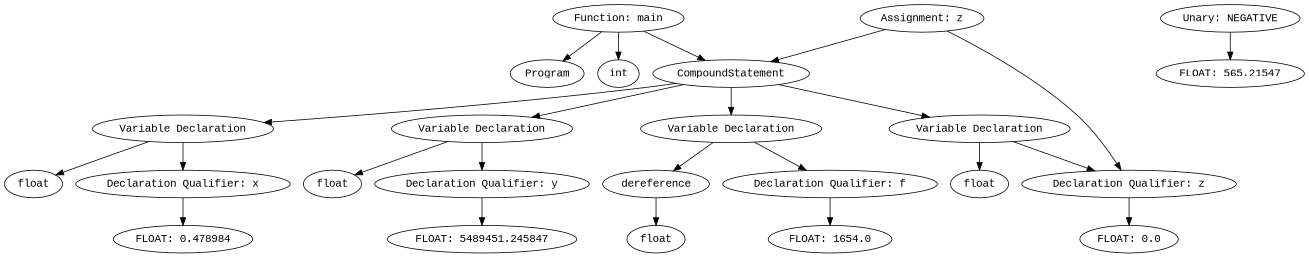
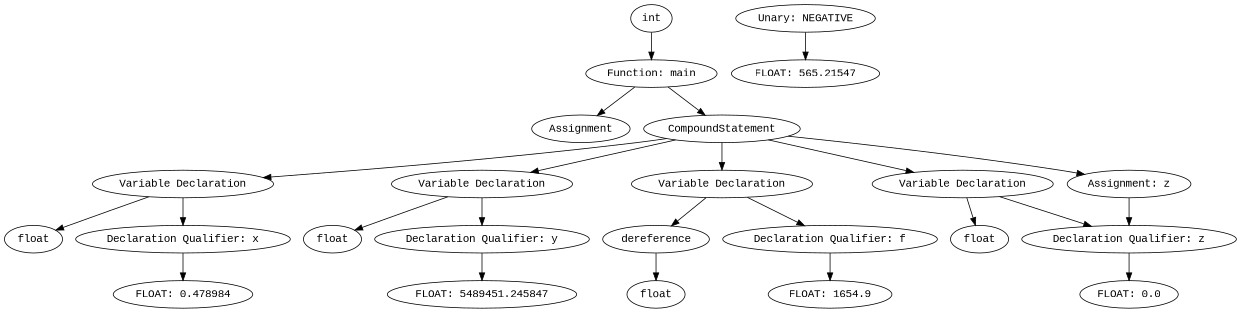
edge "Function: main" -> "int": reversed
edge "Assignment: z" -> "CompoundStatement": reversed
node "Program": label "Program" -> "Assignment"
node "FLOAT: 1654.0": label "FLOAT: 1654.0" -> "FLOAT: 1654.9"
